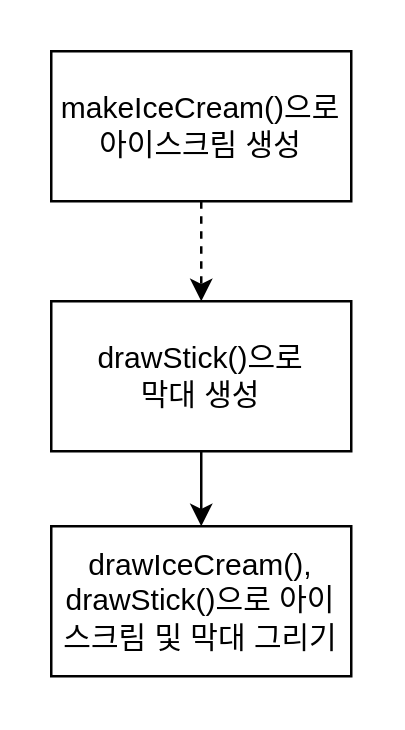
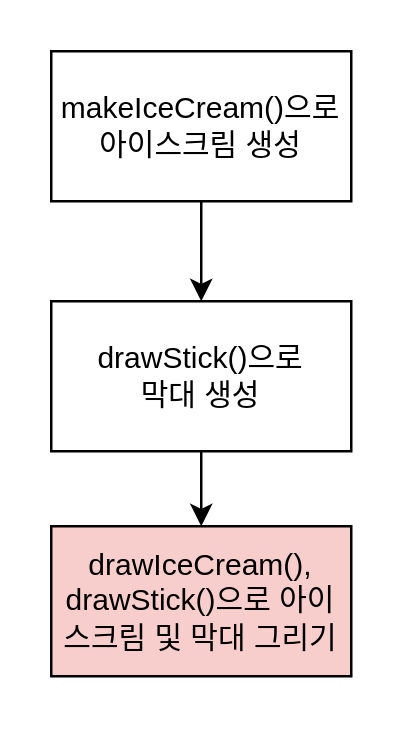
edge "makeIceCream()으로 아이스크림 생성" -> "drawStick()으로 막대 생성": style dashed -> solid
node "drawIceCream(), drawStick()으로 아이스크림 및 막대 그리기": fillcolor #ffffff -> #f8cecc
